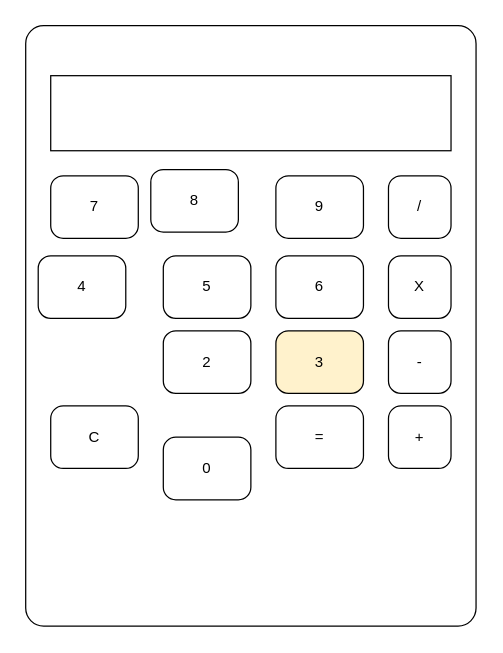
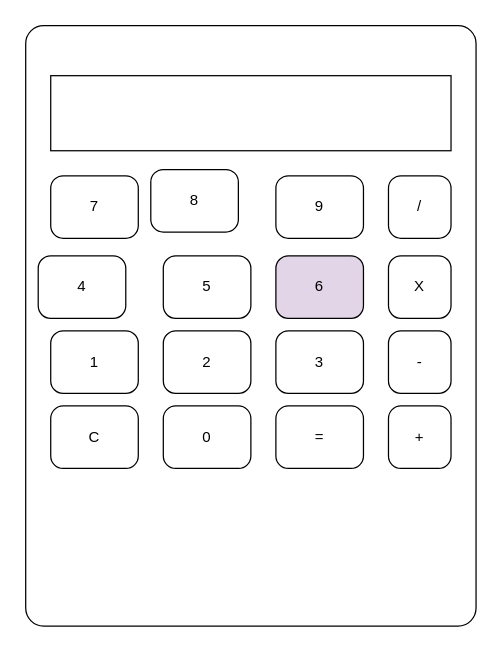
node "6": fillcolor #ffffff -> #e1d5e7
node "1": added
node "3": fillcolor #fff2cc -> #ffffff
node "0": moved (207, 468) -> (207, 437)
